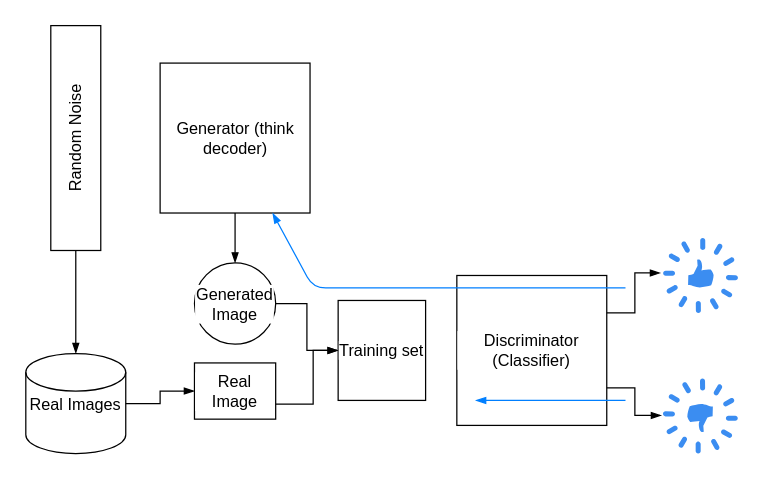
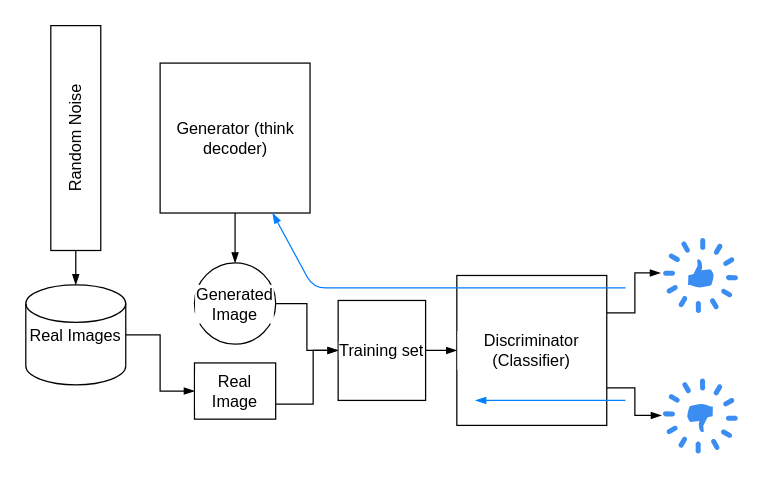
edge "Training set" -> "Discriminator (Classifier)": added
node "Real Images": moved (76, 404) -> (76, 335)
